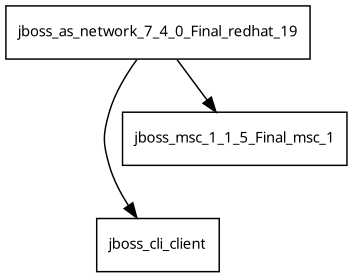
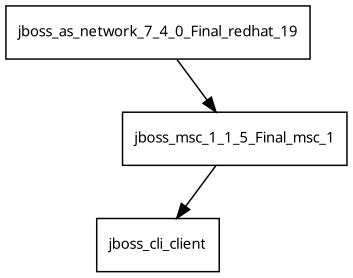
edge "jboss_as_network_7_4_0_Final_redhat_19" -> "jboss_cli_client": now "jboss_msc_1_1_5_Final_msc_1" -> "jboss_cli_client"
